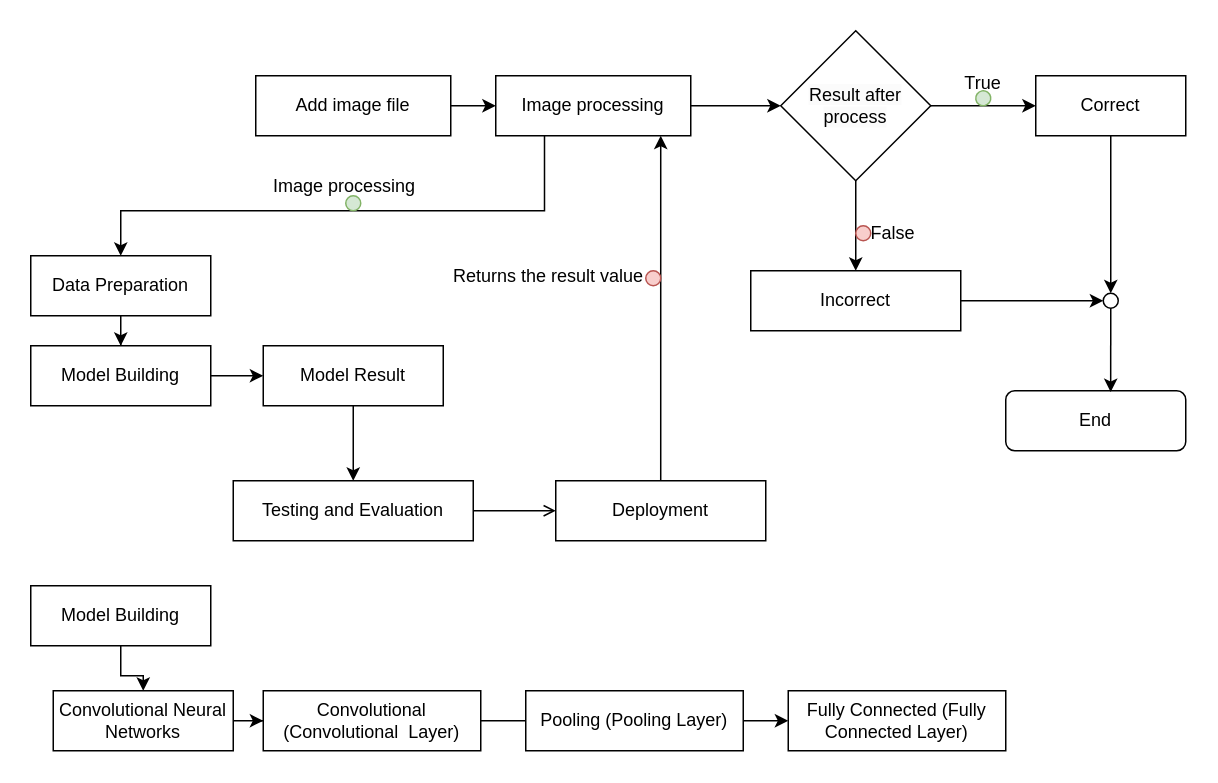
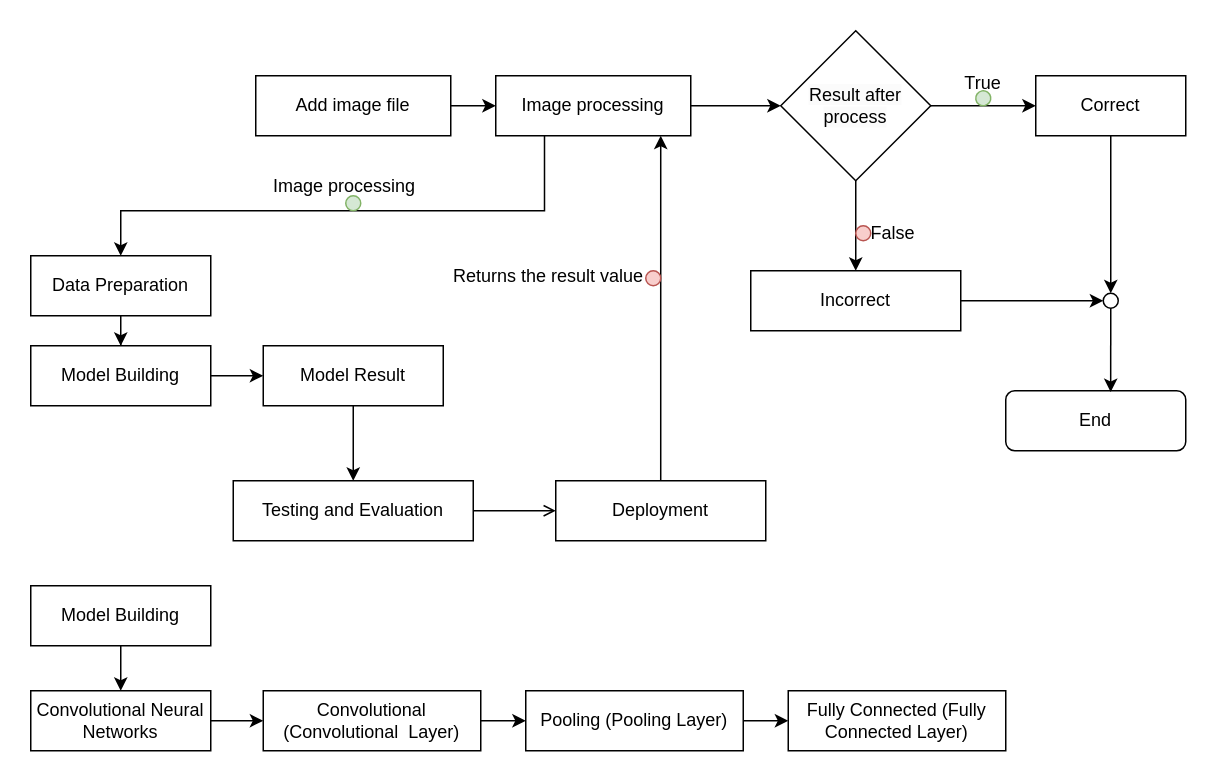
node "Convolutional Neural Networks": moved (143, 721) -> (121, 721)
edge "Convolutional (Convolutional Layer)" -- "Pooling (Pooling Layer)": arrowhead none -> classic
